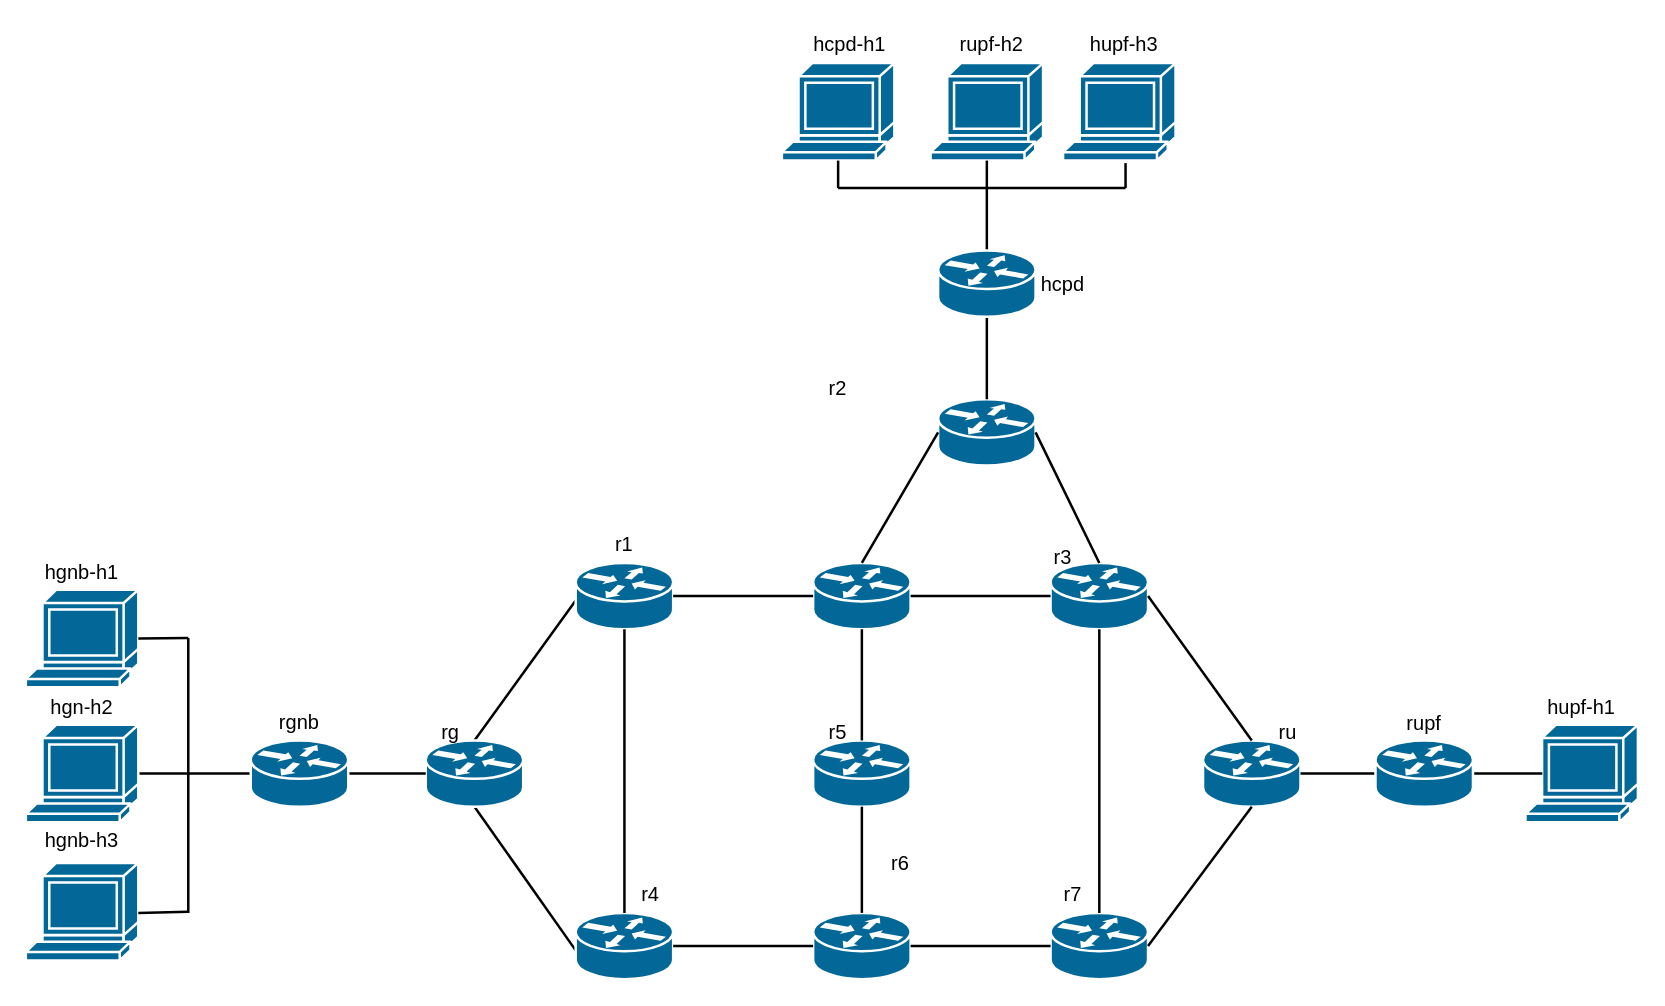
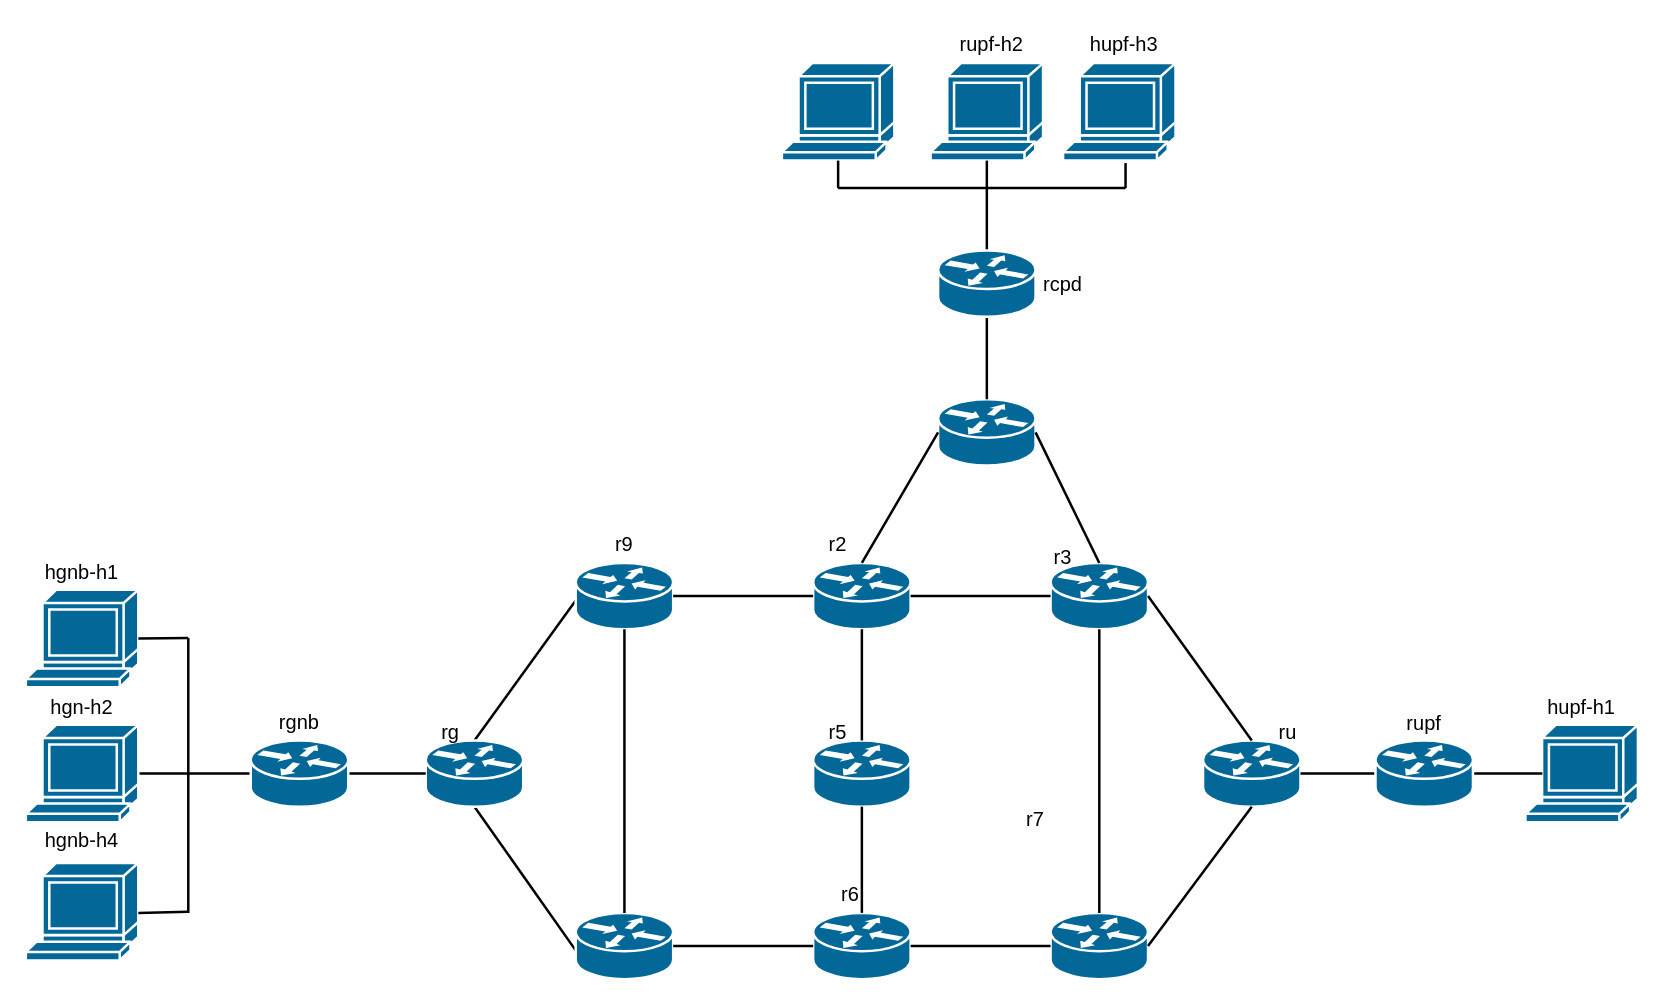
node "hcpd-h1": removed
node "hcpd": label "hcpd" -> "rcpd"
node "r2": moved (838, 388) -> (838, 544)
node "r1": label "r1" -> "r9"
node "hgnb-h3": label "hgnb-h3" -> "hgnb-h4"
node "r6": moved (901, 863) -> (851, 894)
node "r4": removed
node "r7": moved (1073, 894) -> (1036, 819)
